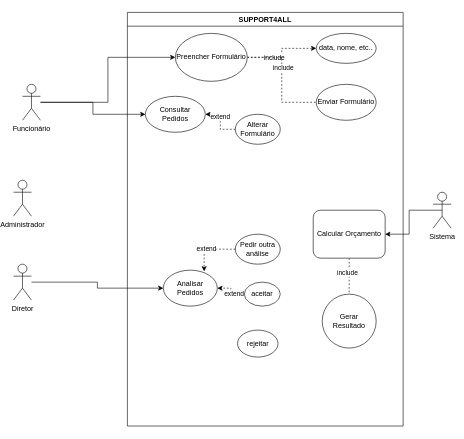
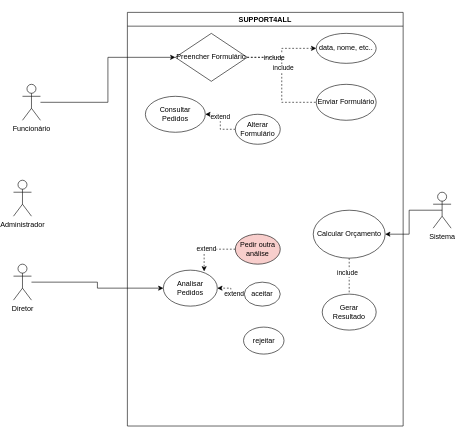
node "Preencher Formulário": shape ellipse -> diamond
edge "Funcionário" -> "Consultar Pedidos": removed
node "Calcular Orçamento": shape rounded rectangle -> ellipse
node "Pedir outra análise": fillcolor #ffffff -> #f8cecc
node "Gerar Resultado": size 54x54 -> 54x36
node "rejeitar": moved (258, 344) -> (264, 341)
